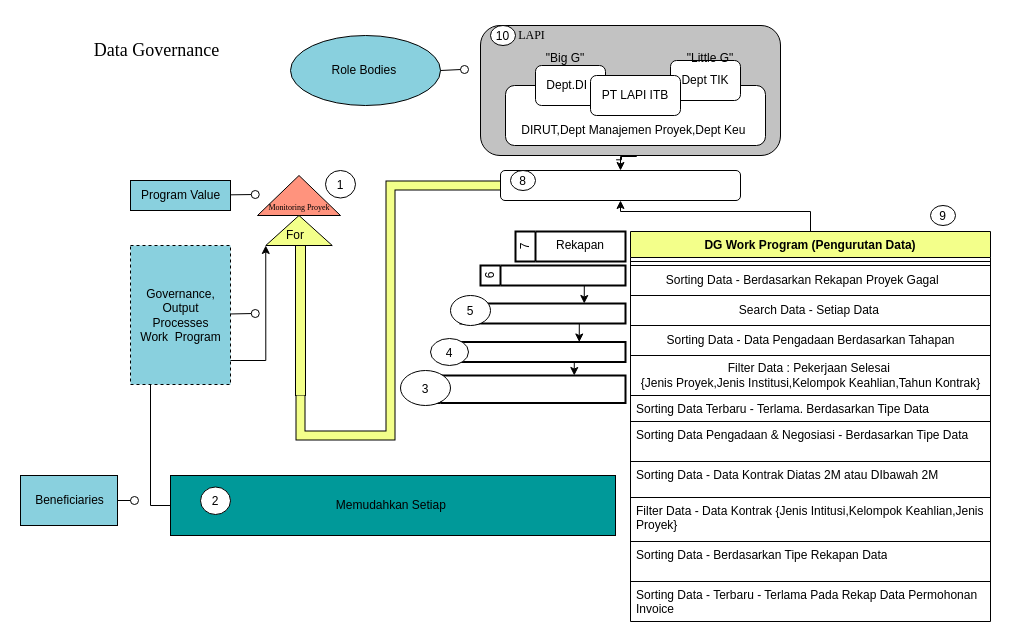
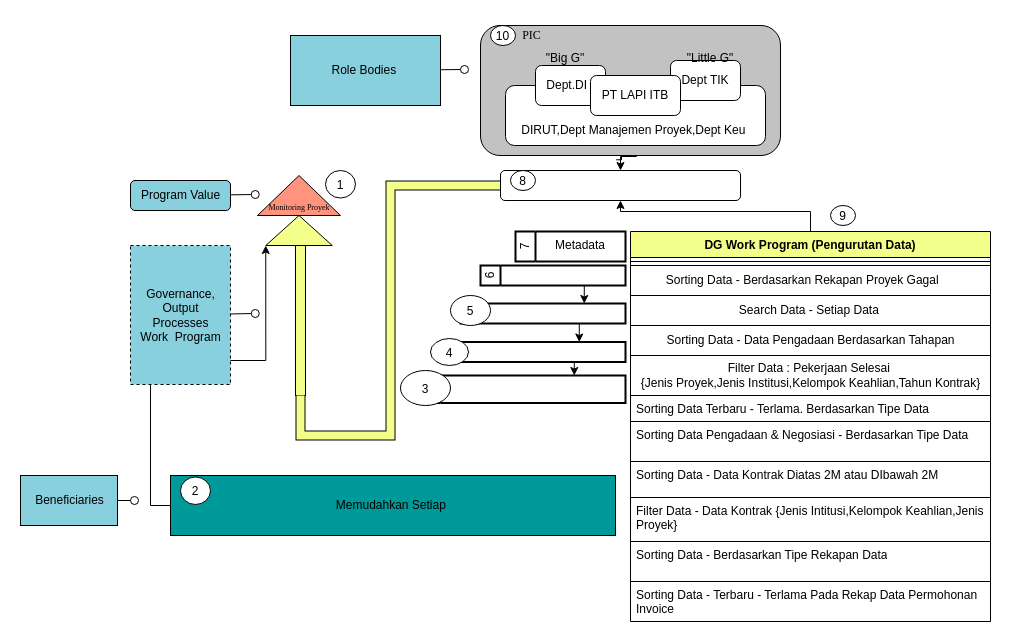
node "LAPI": label "LAPI" -> "PIC"
node "Data Governance": removed
node "Role Bodies": shape ellipse -> rectangle
node "Program Value": shape rectangle -> rounded rectangle
node "9": moved (943, 216) -> (843, 216)
node "For": removed
node "Rekapan": label "Rekapan" -> "Metadata"
node "2": moved (216, 501) -> (196, 491)
